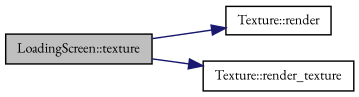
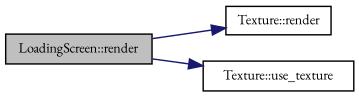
node "LoadingScreen::texture": label "LoadingScreen::texture" -> "LoadingScreen::render"
node "Texture::render_texture": label "Texture::render_texture" -> "Texture::use_texture"
